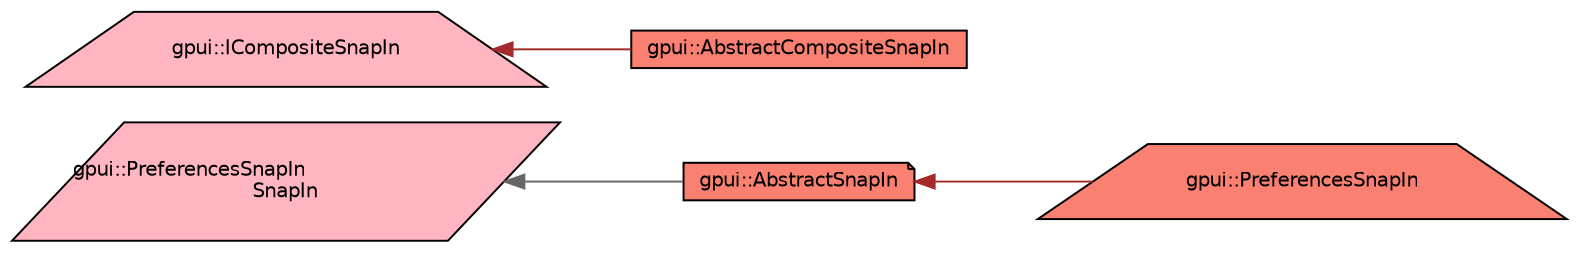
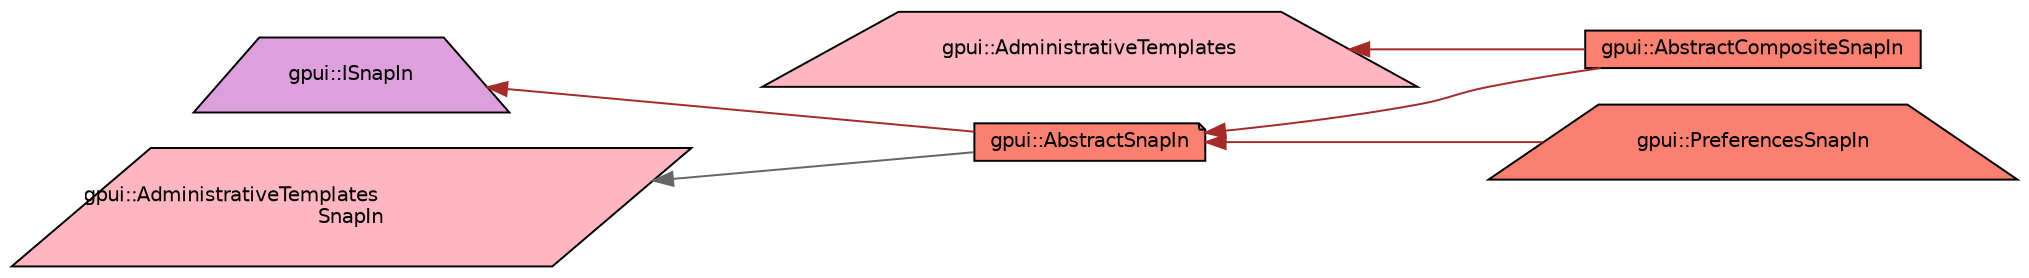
node "gpui::ICompositeSnapIn": label "gpui::ICompositeSnapIn" -> "gpui::AdministrativeTemplates"
node "gpui::ISnapIn": added
edge "gpui::AbstractCompositeSnapIn" -> "gpui::AbstractSnapIn": added
node "gpui::PreferencesSnapIn SnapIn": label "gpui::PreferencesSnapIn SnapIn" -> "gpui::AdministrativeTemplates SnapIn"
